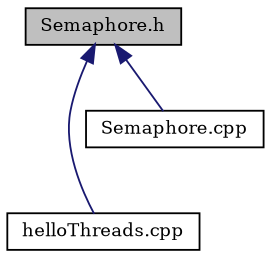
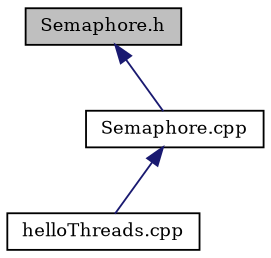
edge "helloThreads.cpp" -> "Semaphore.h": now "helloThreads.cpp" -> "Semaphore.cpp"
